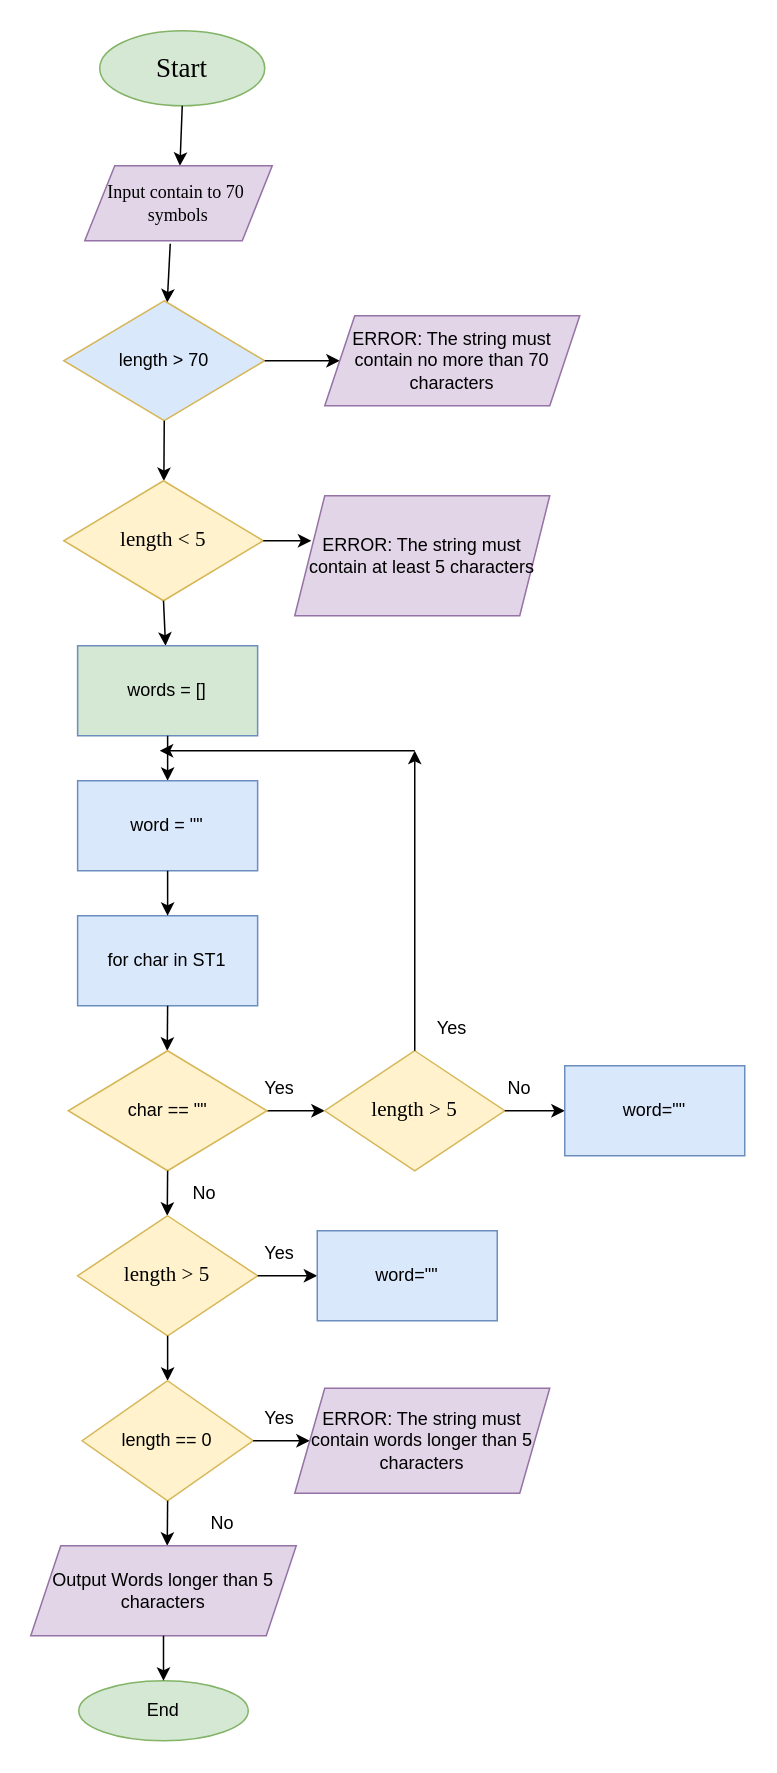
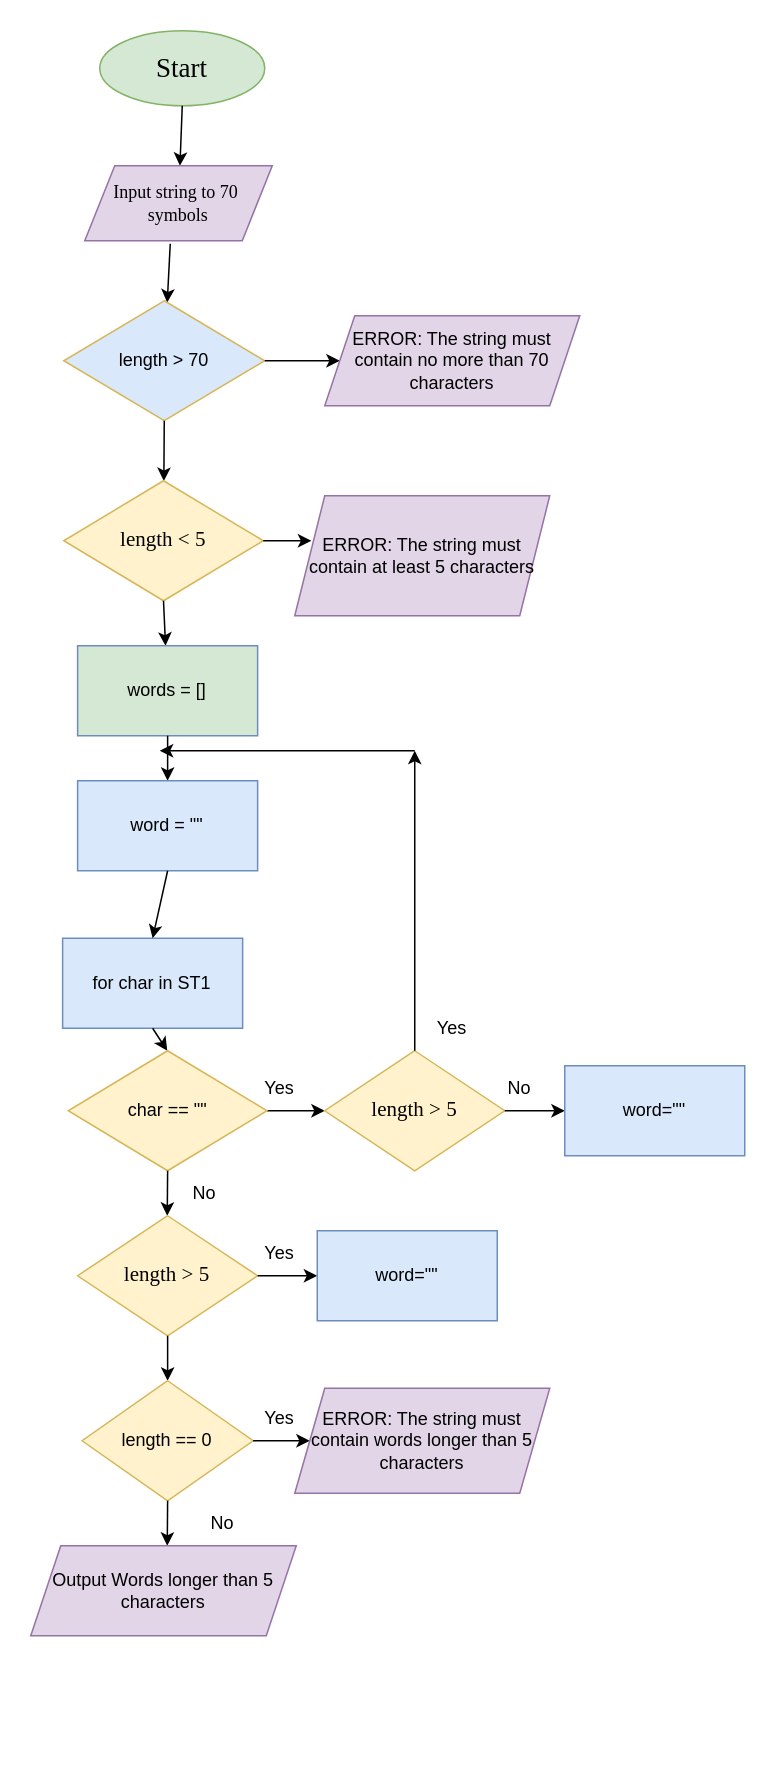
node "Input contain to 70 symbols": label "Input contain to 70 symbols" -> "Input string to 70 symbols"
node "for char in ST1": moved (168, 961) -> (153, 983)
edge "Output Words longer than 5 characters" -> "End": removed
node "End": removed
